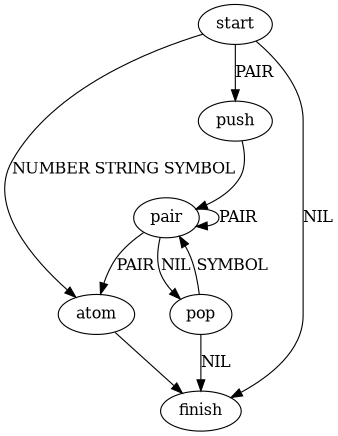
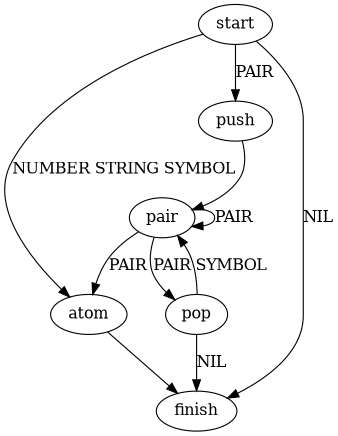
edge "pair" -> "pop": label "NIL" -> "PAIR"
